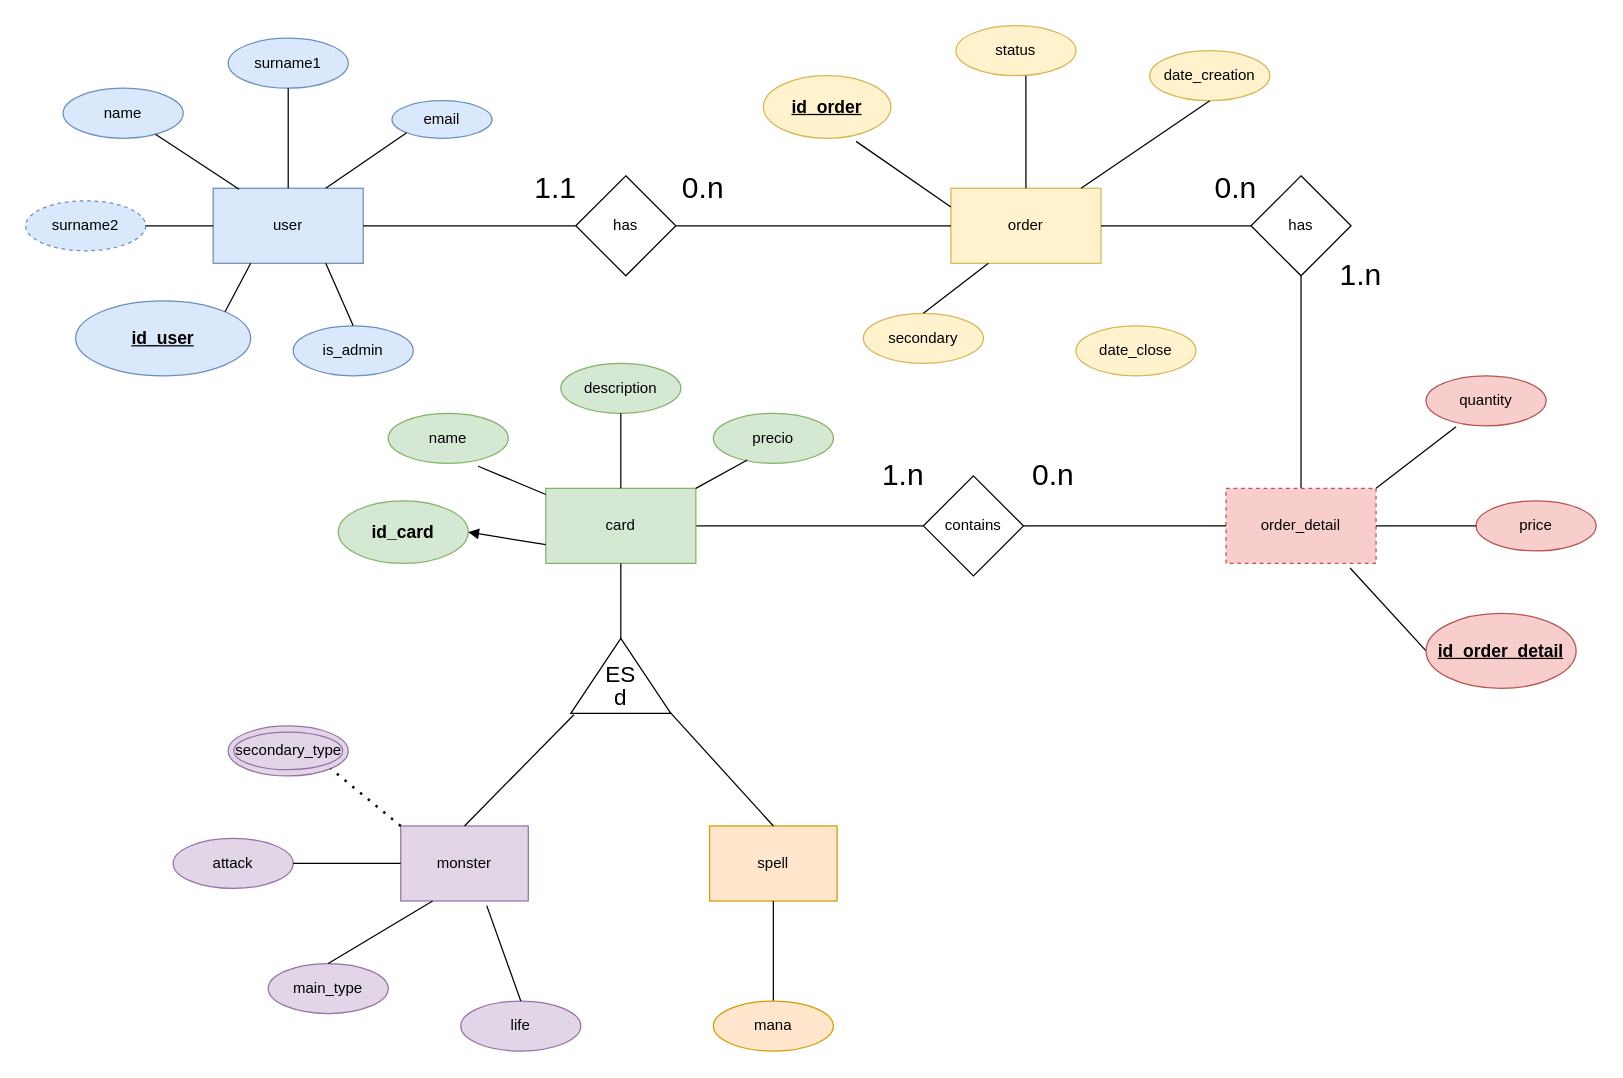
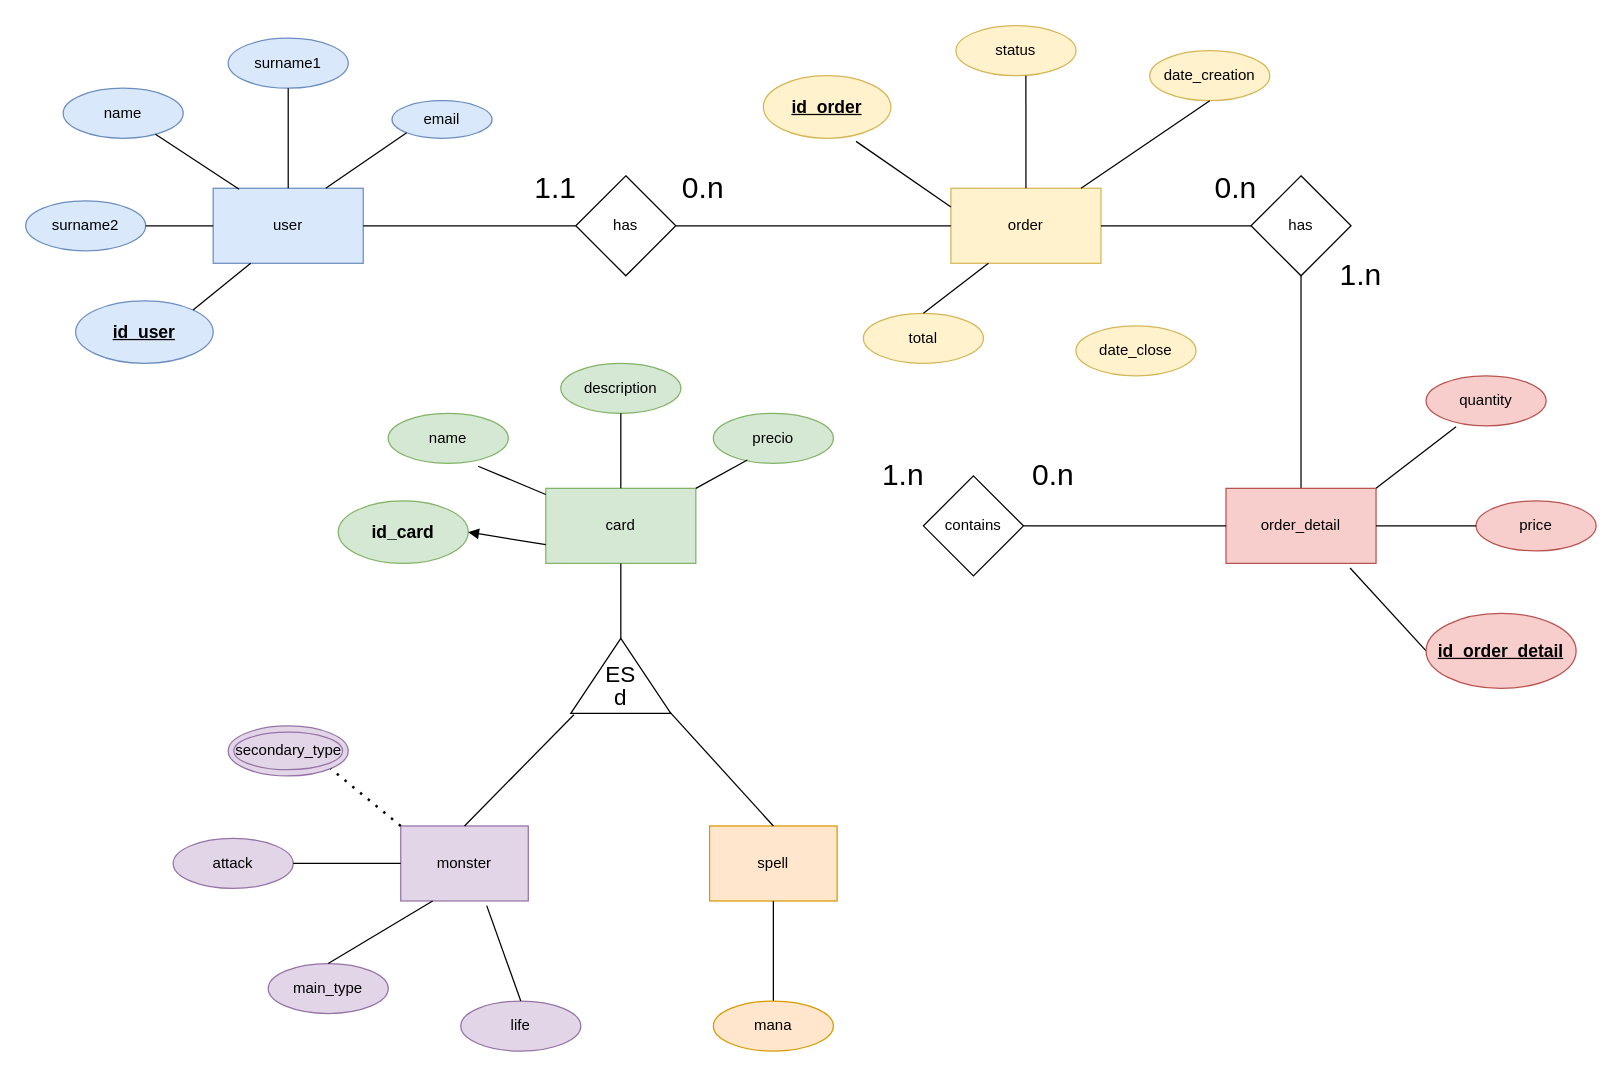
node "surname2": style dashed -> solid
edge "user" -- "is_admin": removed
node "id_user": size 175x75 -> 138x63
node "secondary": label "secondary" -> "total"
node "is_admin": removed
edge "card" -- "contains": removed
node "order_detail": style dashed -> solid
